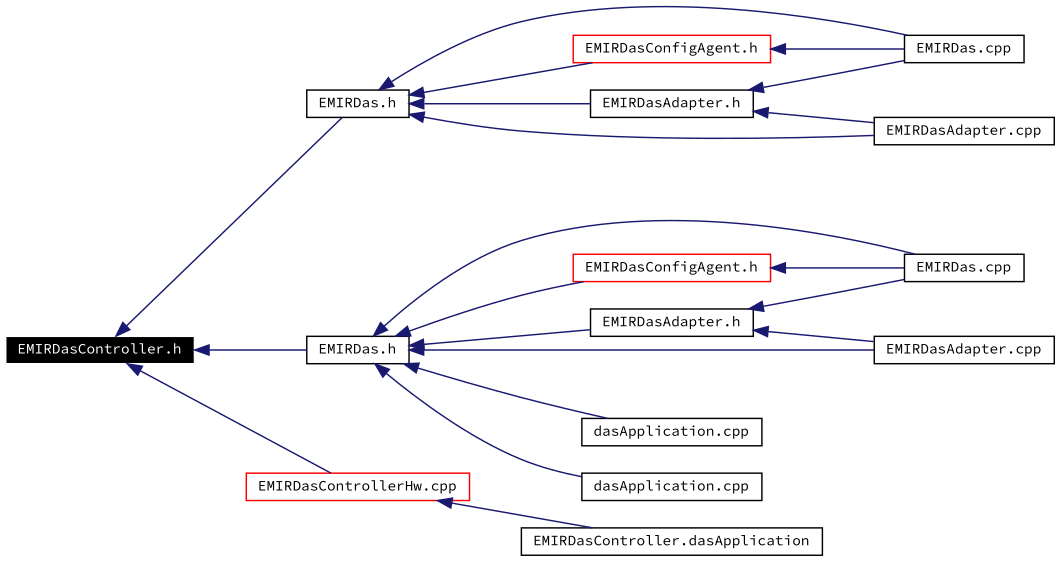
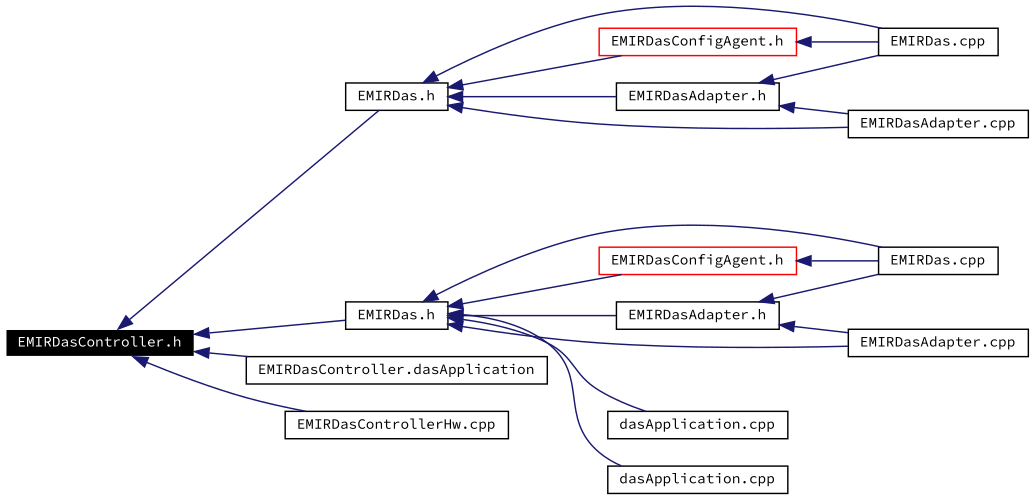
node "EMIRDasControllerHw.cpp": color red -> black
edge "EMIRDasController.dasApplication" -> "EMIRDasControllerHw.cpp": now "EMIRDasController.dasApplication" -> "EMIRDasController.h"
